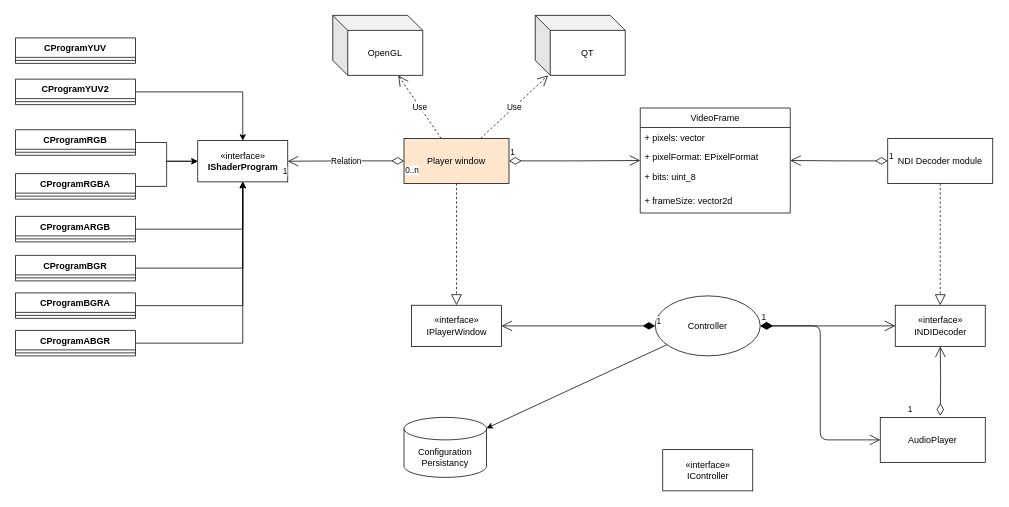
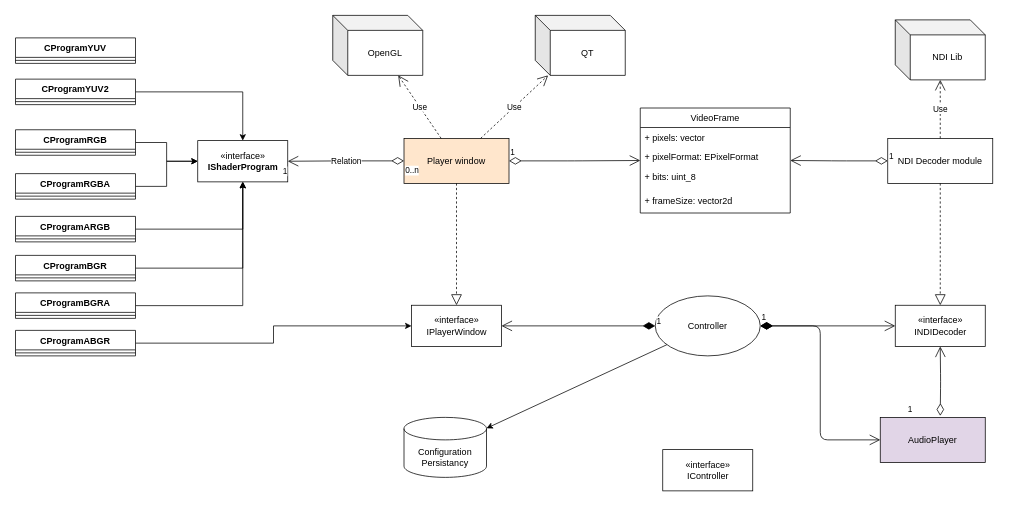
node "NDI Lib": added
edge "NDI Decoder module" -> "NDI Lib": added, label "Use"
edge "CProgramABGR" -> "«interface» IShaderProgram": now "CProgramABGR" -> "«interface» IPlayerWindow"
node "AudioPlayer": fillcolor #ffffff -> #e1d5e7
